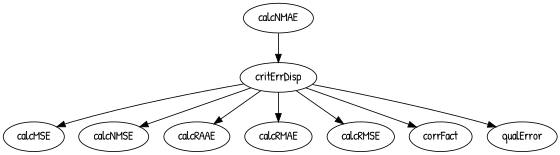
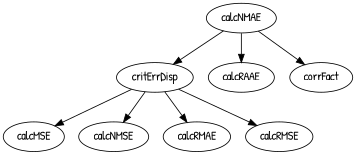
edge "critErrDisp" -> "calcRAAE": now "calcNMAE" -> "calcRAAE"
edge "critErrDisp" -> "corrFact": now "calcNMAE" -> "corrFact"
node "qualError": removed
